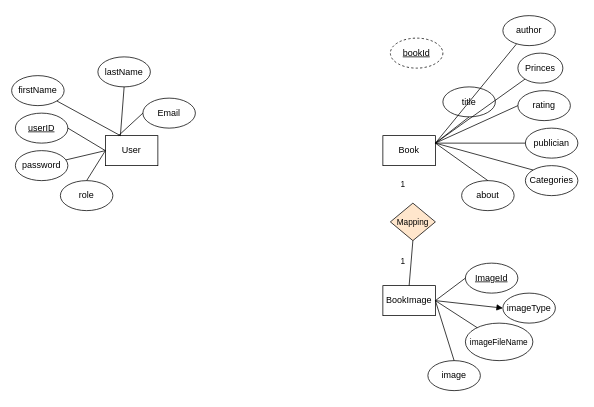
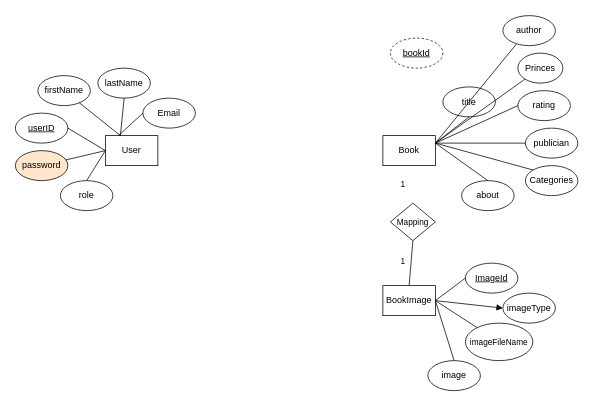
node "lastName": moved (124, 72) -> (124, 83)
node "firstName": moved (38, 90) -> (64, 90)
node "password": fillcolor #ffffff -> #ffe6cc
node "Mapping": fillcolor #ffe6cc -> #ffffff
